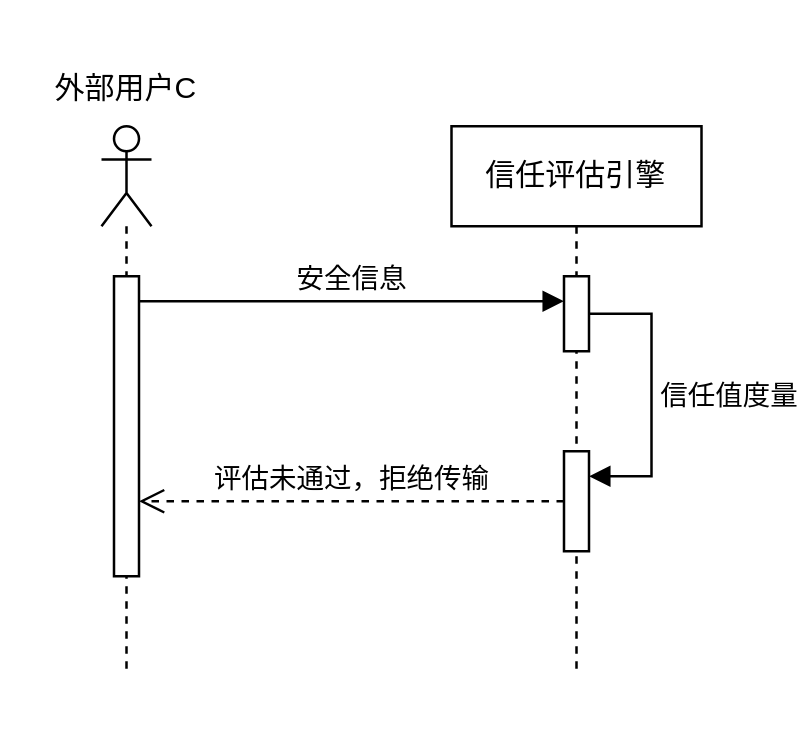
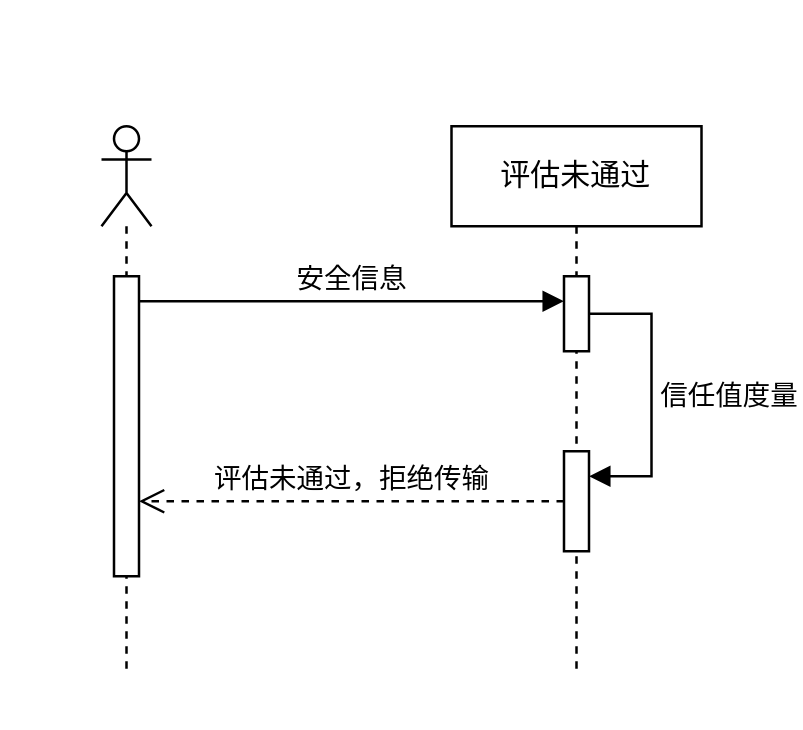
node "外部用户C": removed
node "信任评估引擎": label "信任评估引擎" -> "评估未通过"
